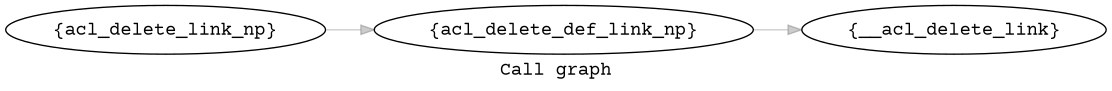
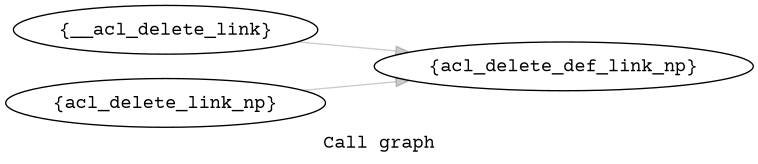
edge "{acl_delete_def_link_np}" -> "{__acl_delete_link}": reversed
